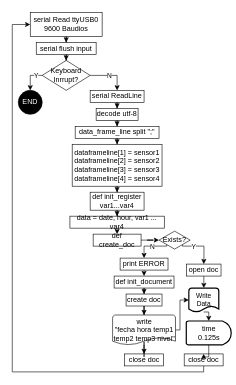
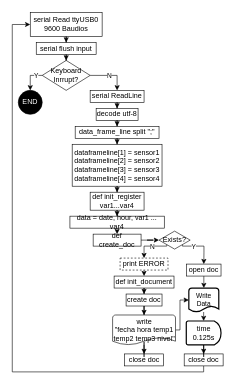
node "print ERROR": style solid -> dashed
node "time 0.125s": size 45x24 -> 35x24
